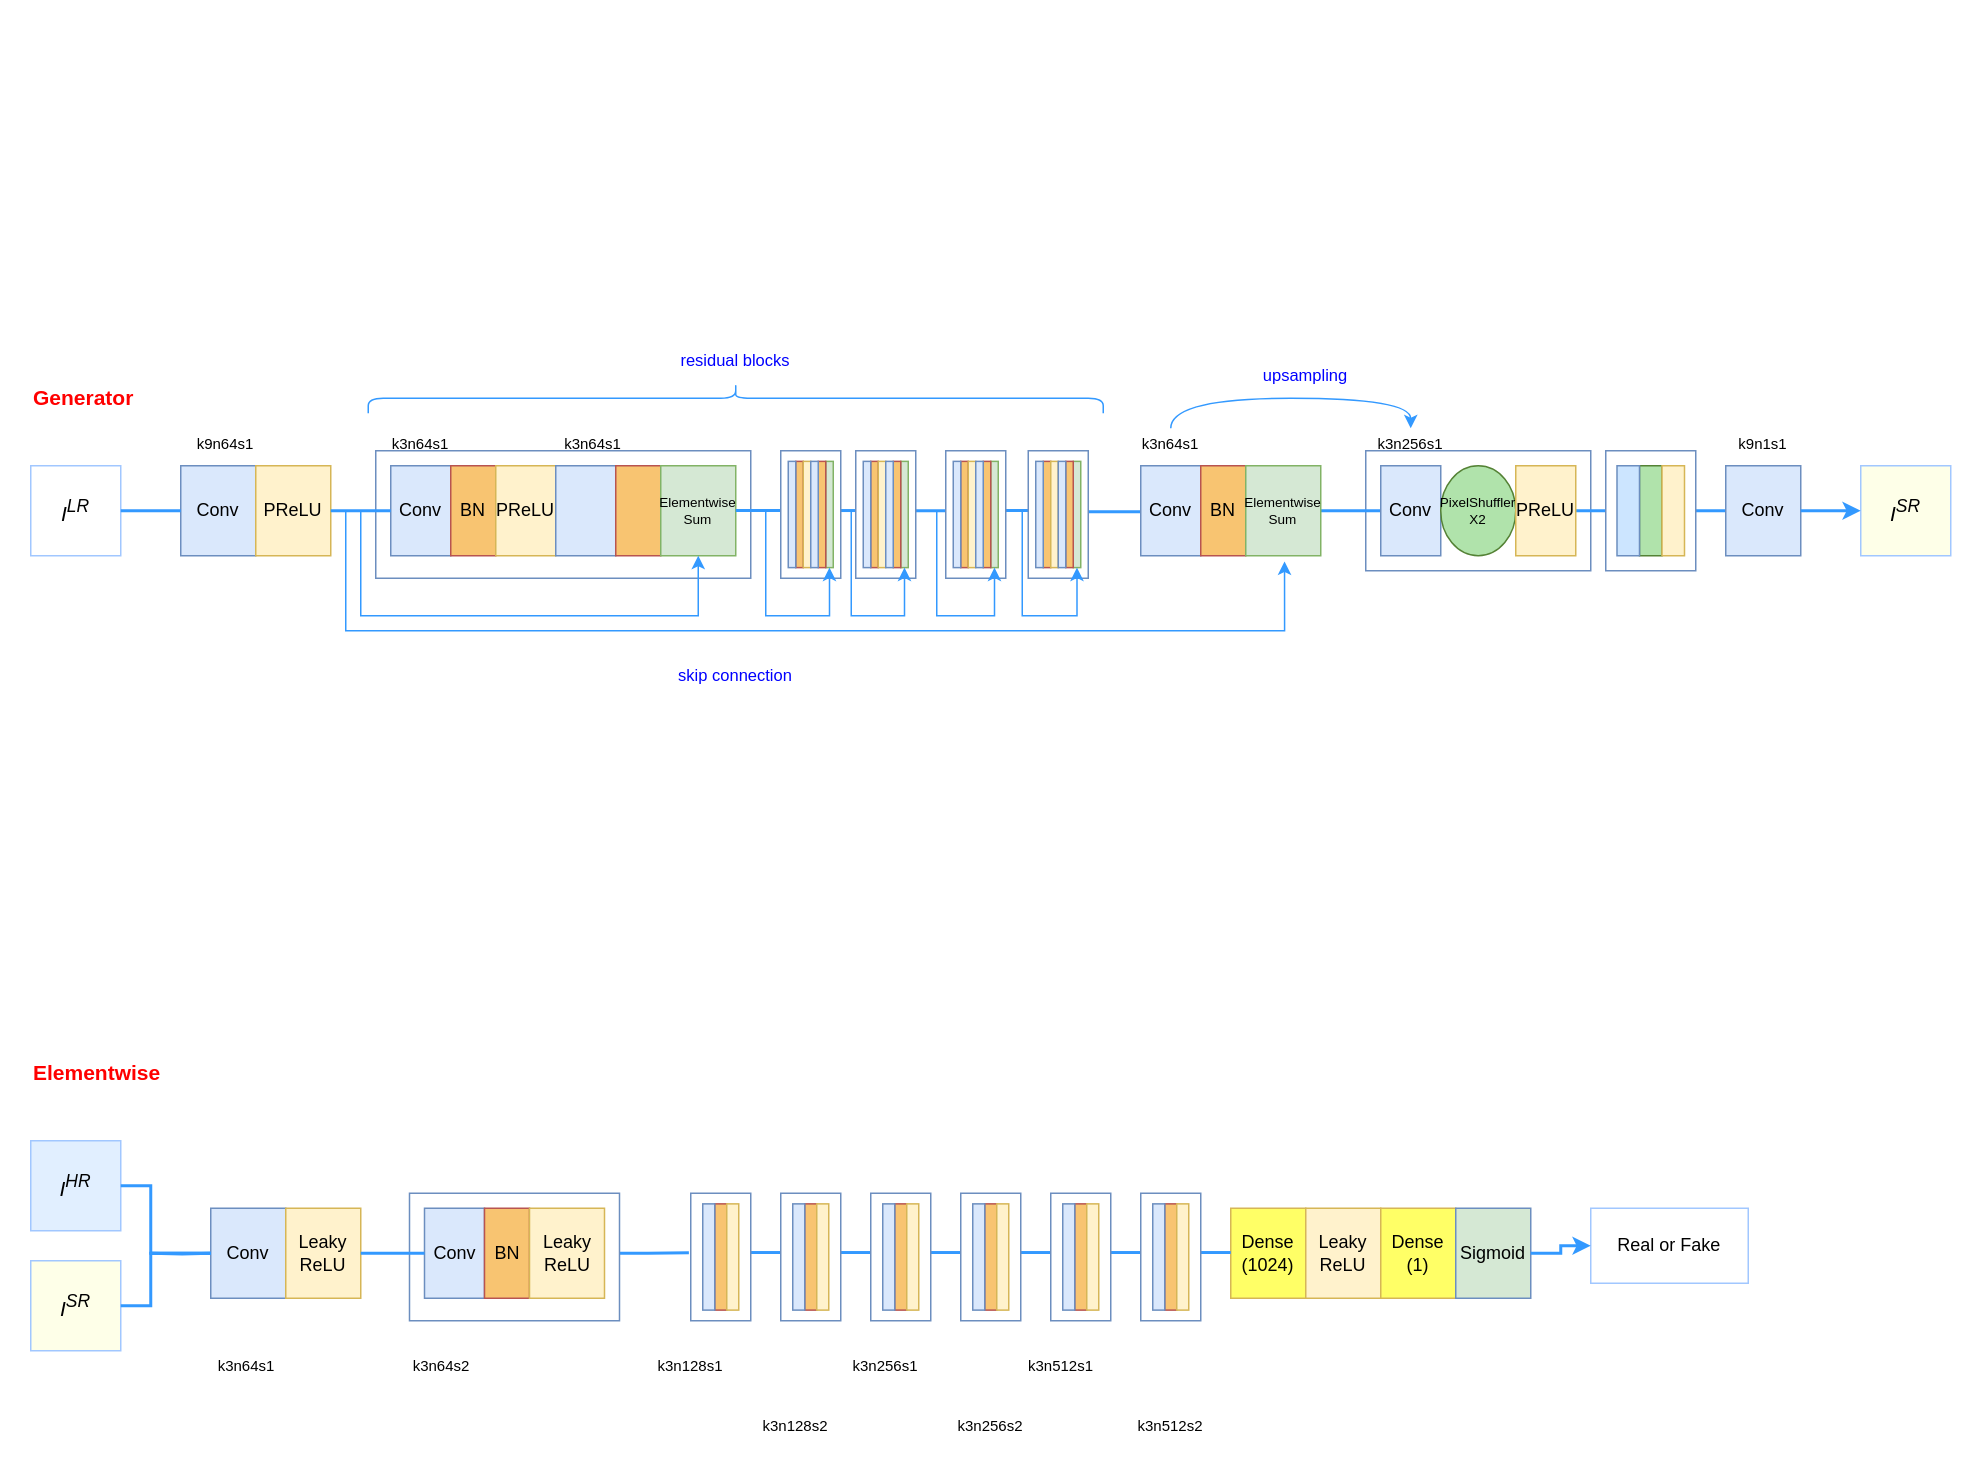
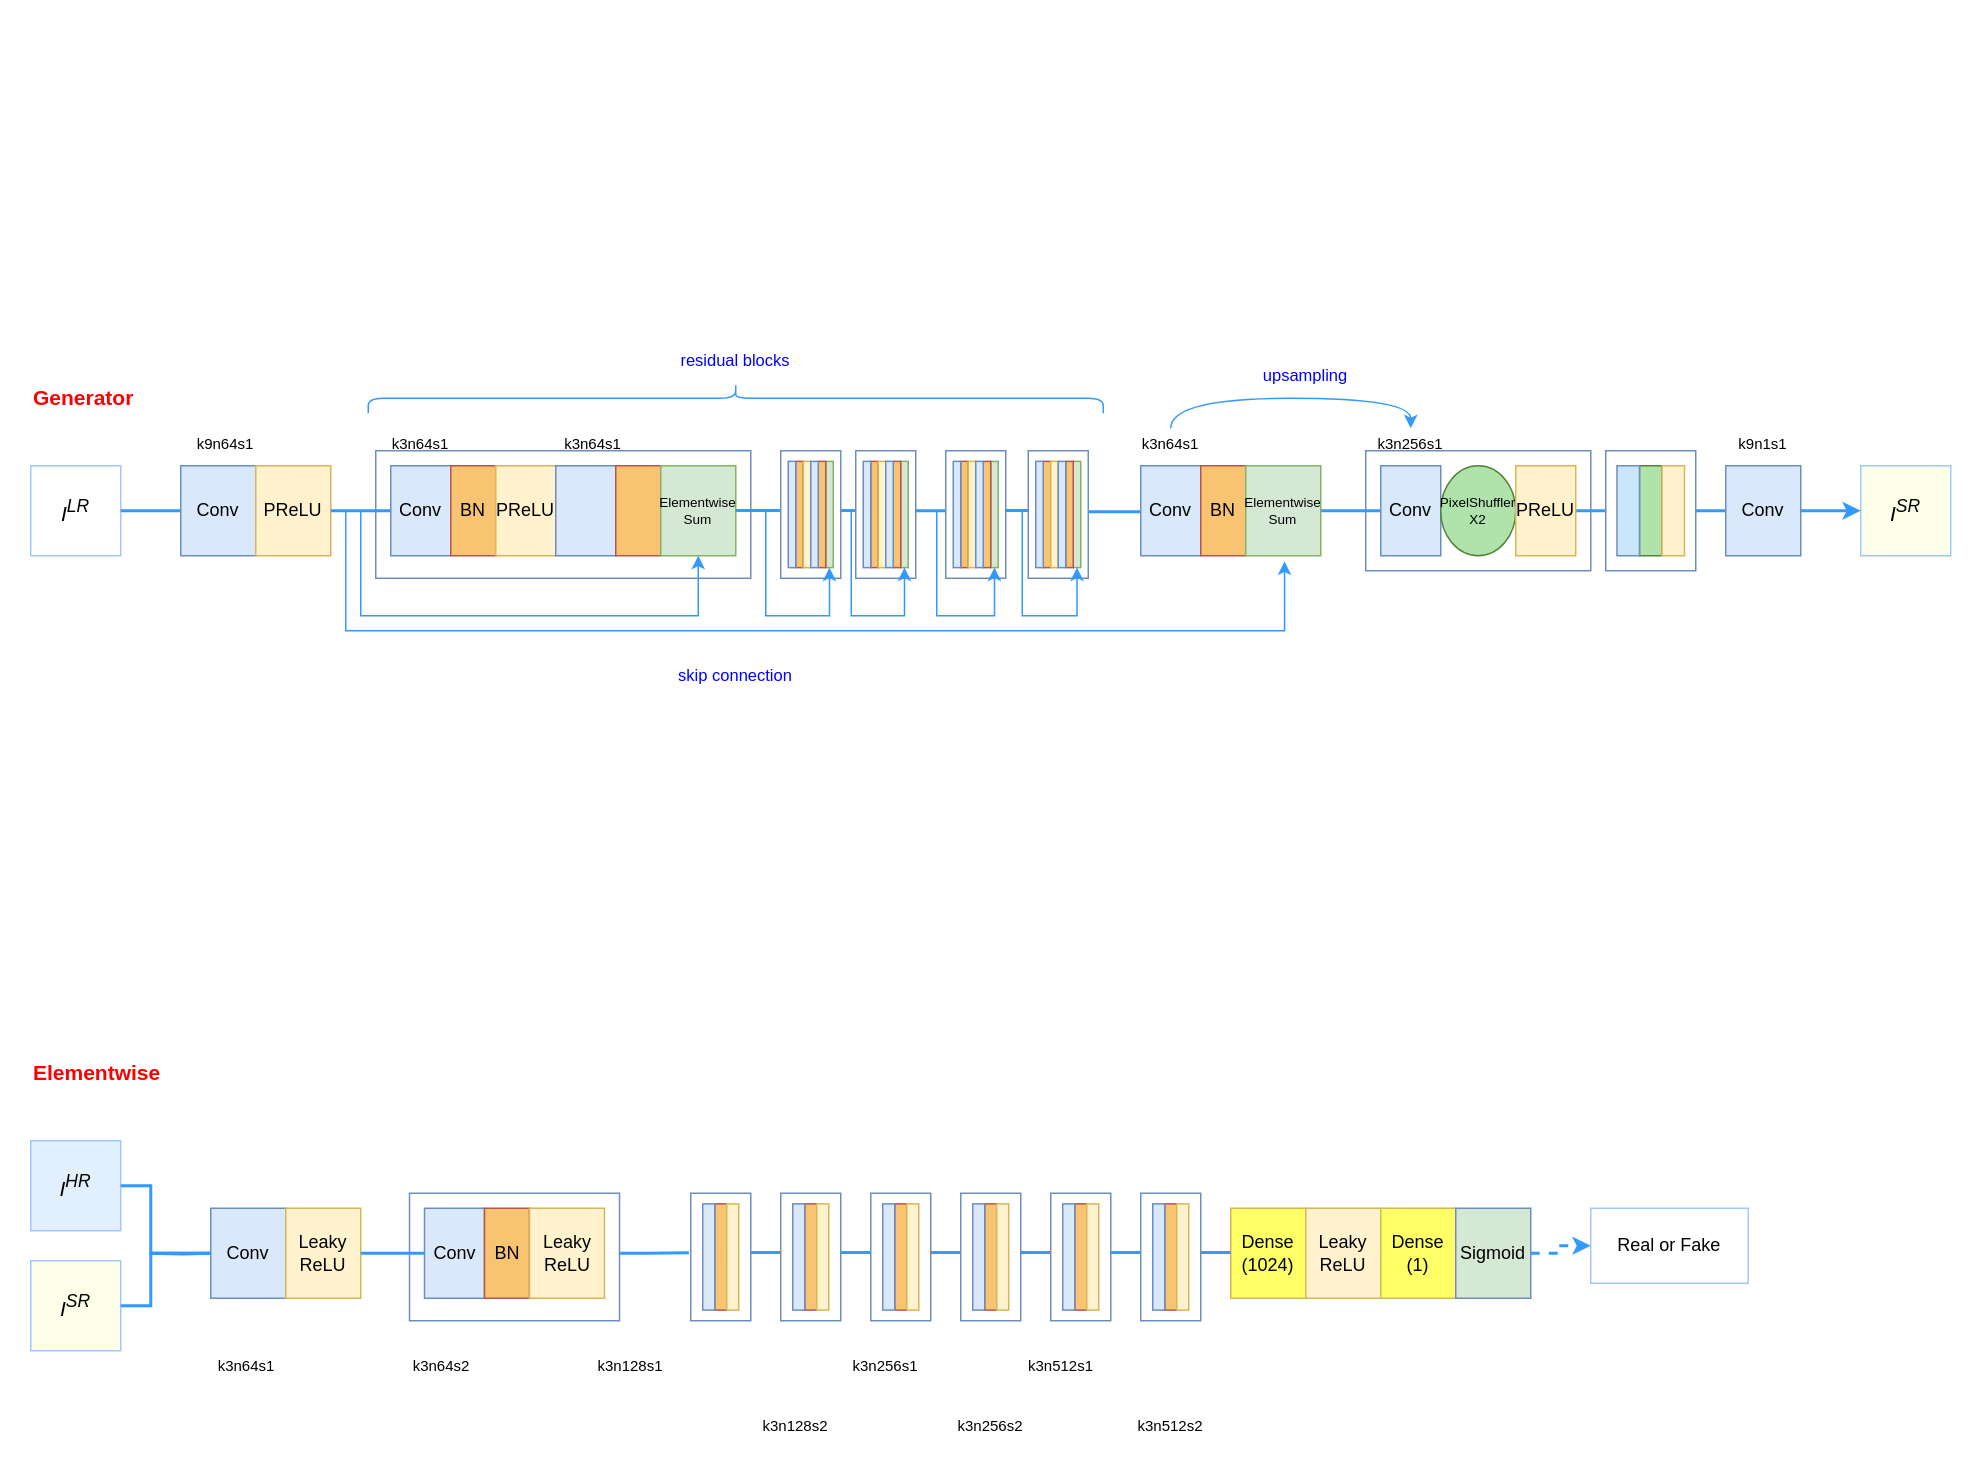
edge "Sigmoid" -> "Real or Fake": style solid -> dashed
node "k3n128s1": moved (691, 1366) -> (631, 1366)
